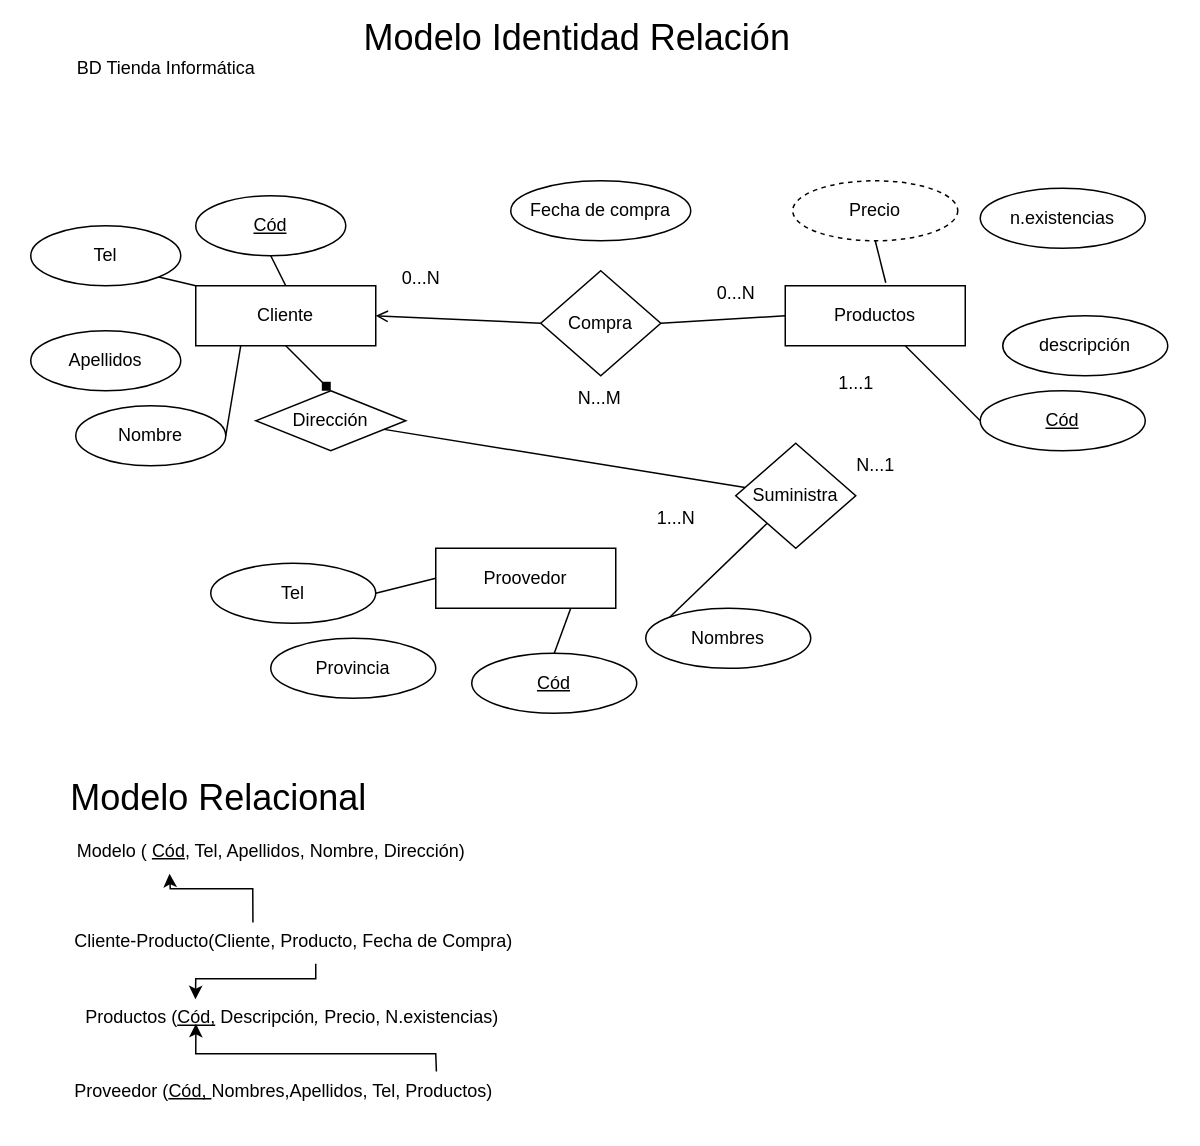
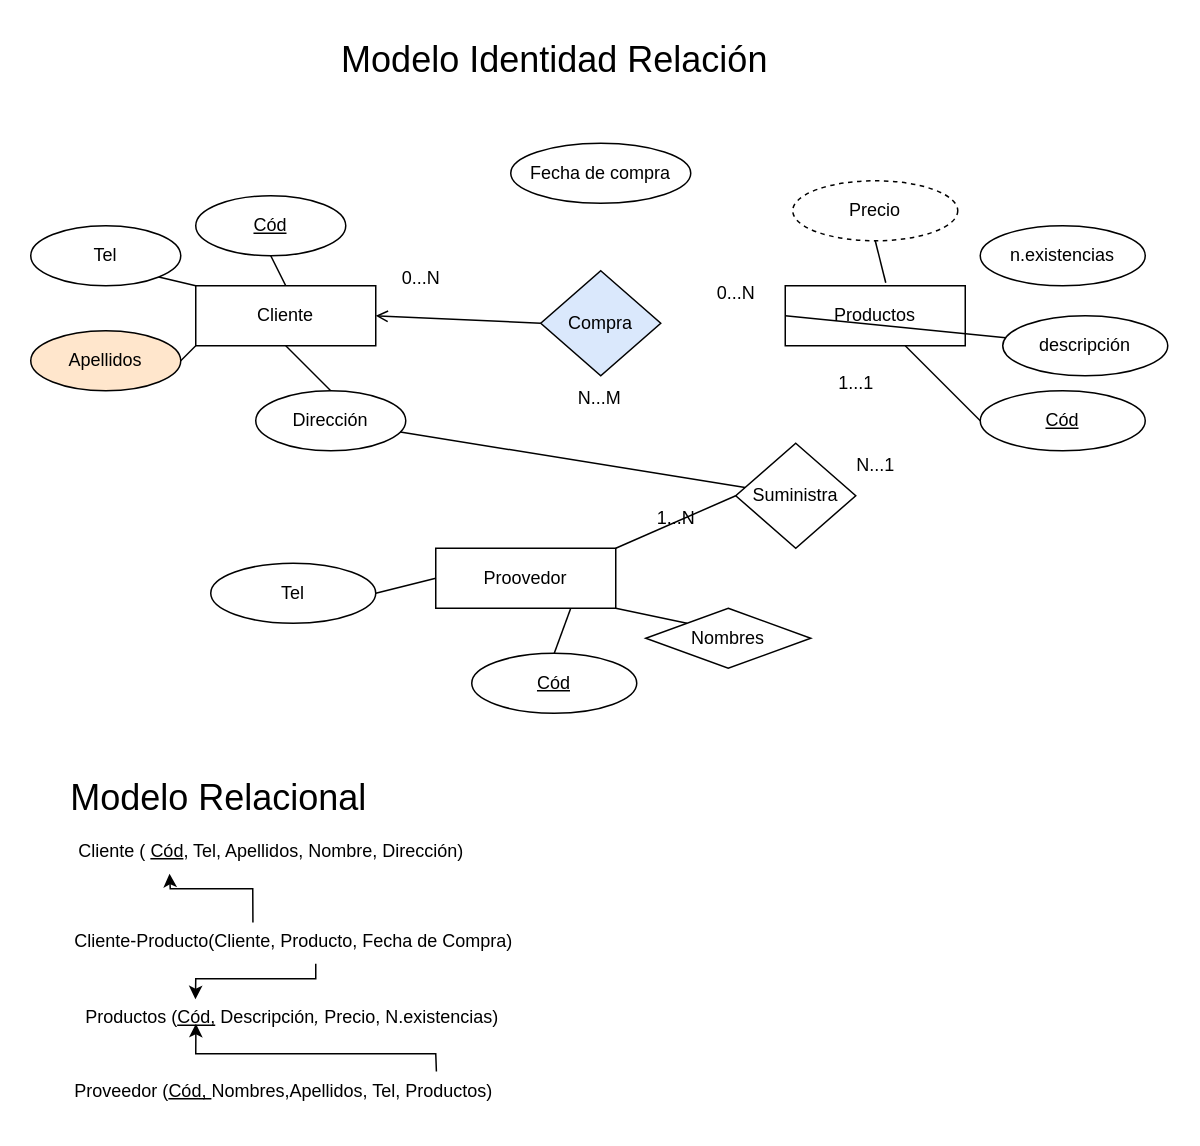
node "Modelo Identidad Relación": moved (577, 38) -> (554, 61)
node "BD Tienda Informática": removed
node "Fecha de compra": moved (601, 211) -> (601, 173)
node "n.existencias": moved (1063, 218) -> (1063, 256)
edge "Productos" -- "Compra": now "Productos" -- "descripción"
node "Compra": fillcolor #ffffff -> #dae8fc
edge "Cliente" -- "Apellidos": added
node "Apellidos": fillcolor #ffffff -> #ffe6cc
edge "Cliente" -> "Dirección": arrowhead diamond -> none
edge "Cliente" -- "Nombre": removed
node "Dirección": shape diamond -> ellipse
node "Nombre": removed
edge "Suministra" -- "Proovedor": added
edge "Suministra" -- "Nombres": now "Proovedor" -- "Nombres"
node "Nombres": shape ellipse -> diamond
node "Provincia": removed
node "Modelo ( Cód, Tel, Apellidos, Nombre, Dirección)": label "Modelo ( Cód, Tel, Apellidos, Nombre, Dirección)" -> "Cliente ( Cód, Tel, Apellidos, Nombre, Dirección)"
